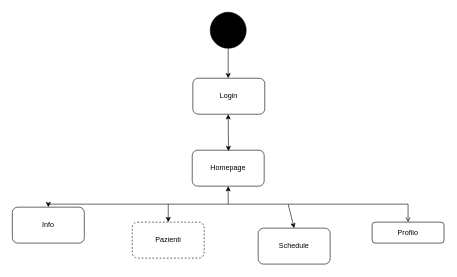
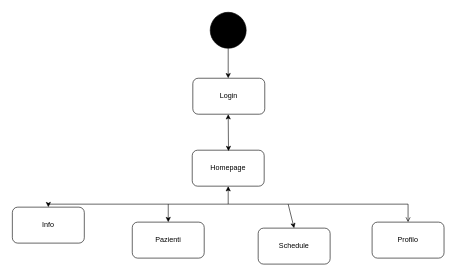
node "Profilo": size 72x21 -> 72x36
node "Pazienti": style dashed -> solid
